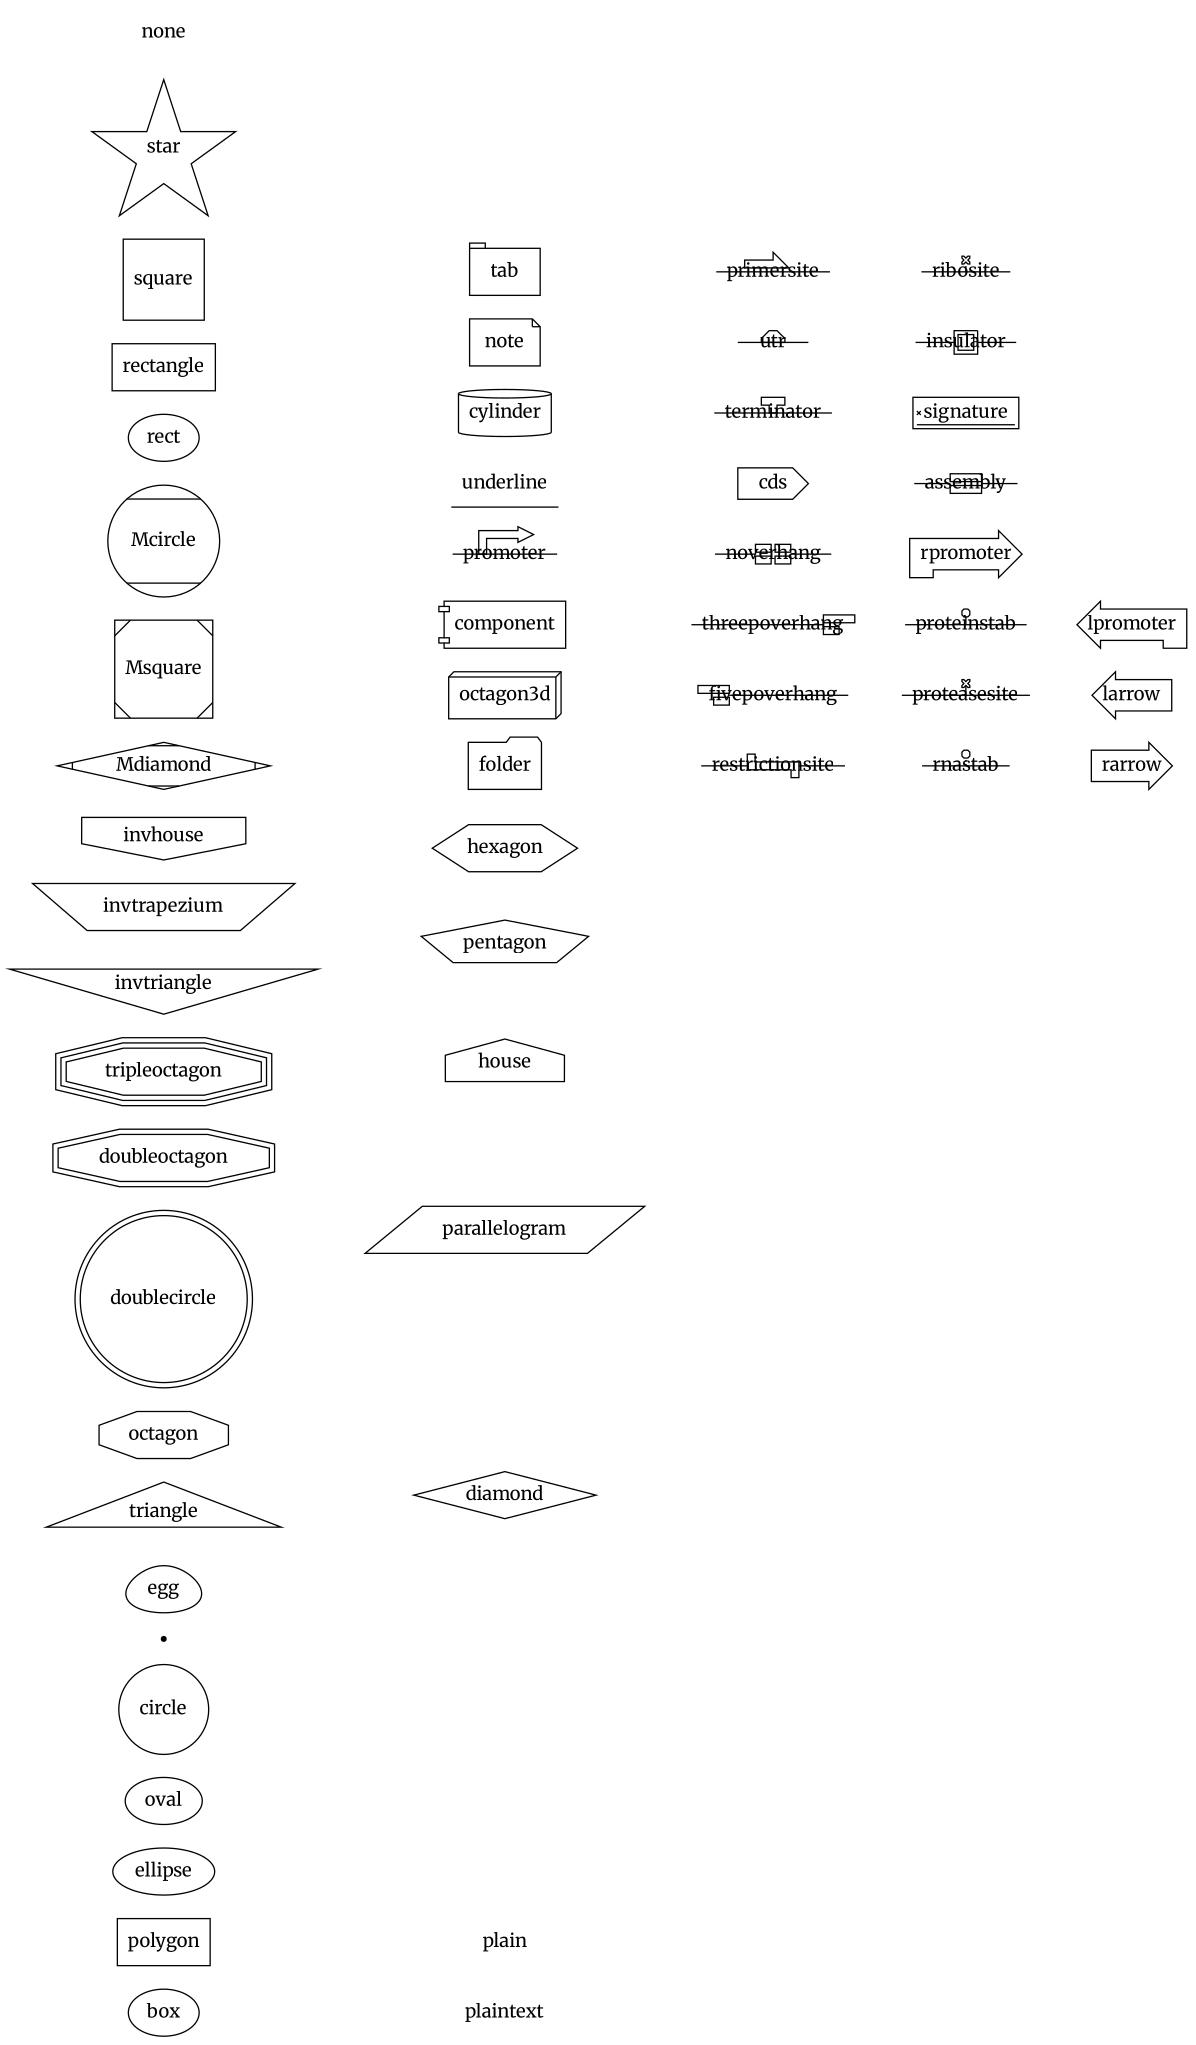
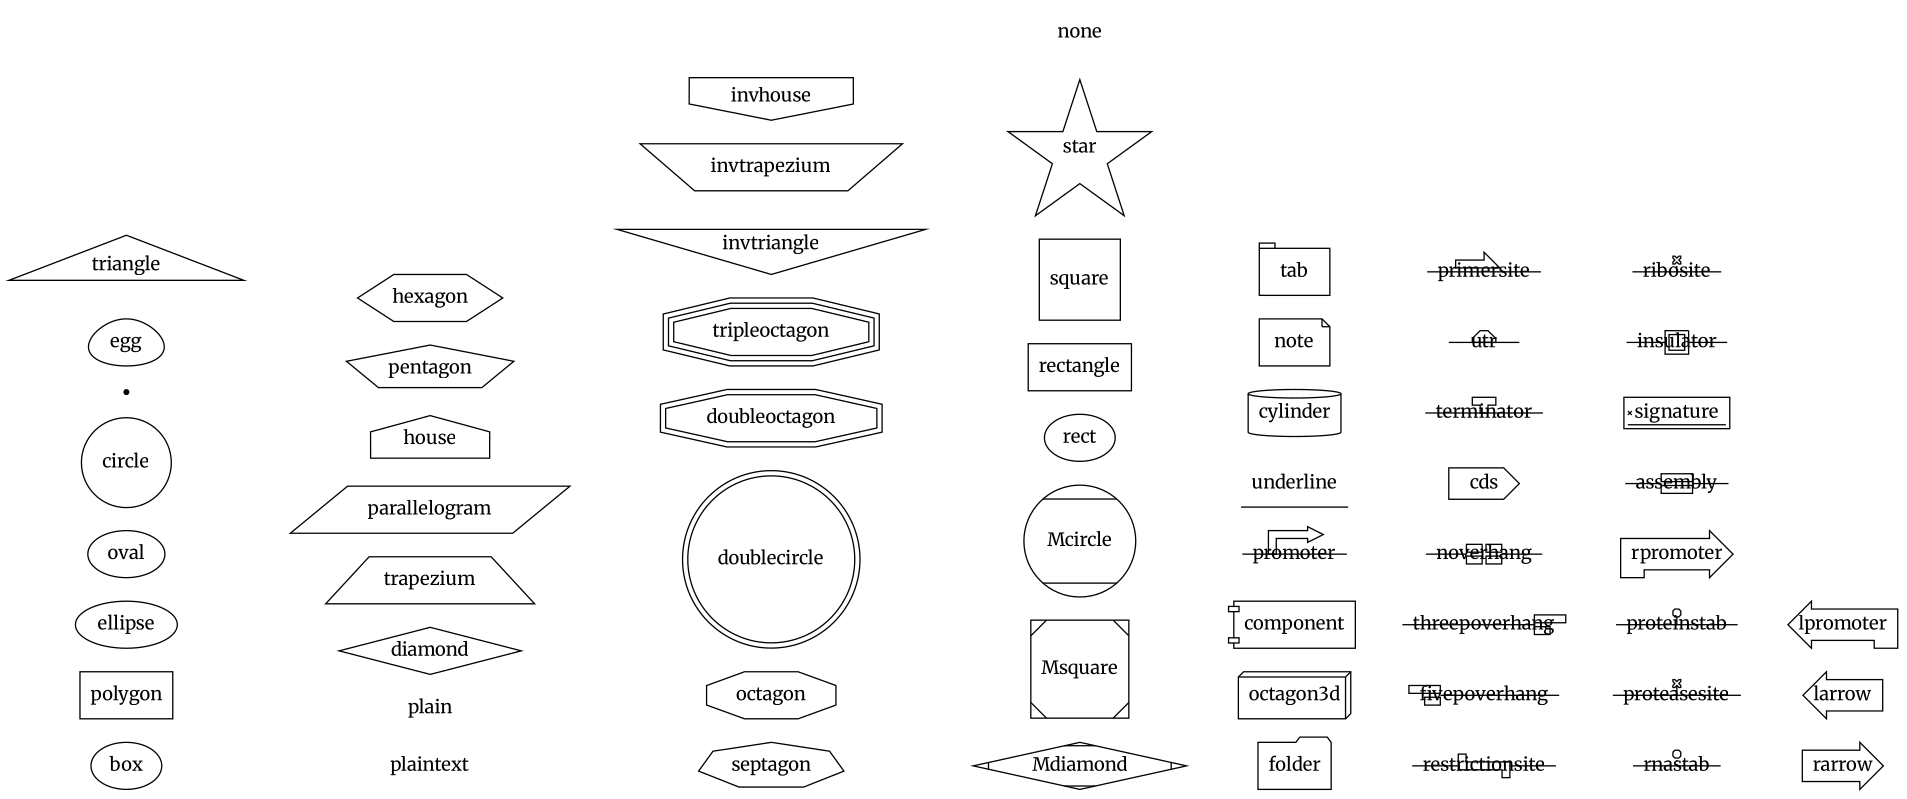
node "trapezium": added
node "septagon": added
